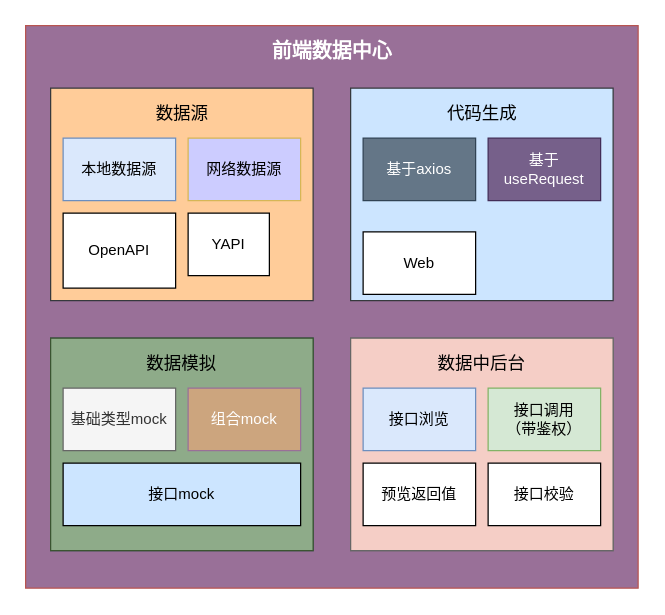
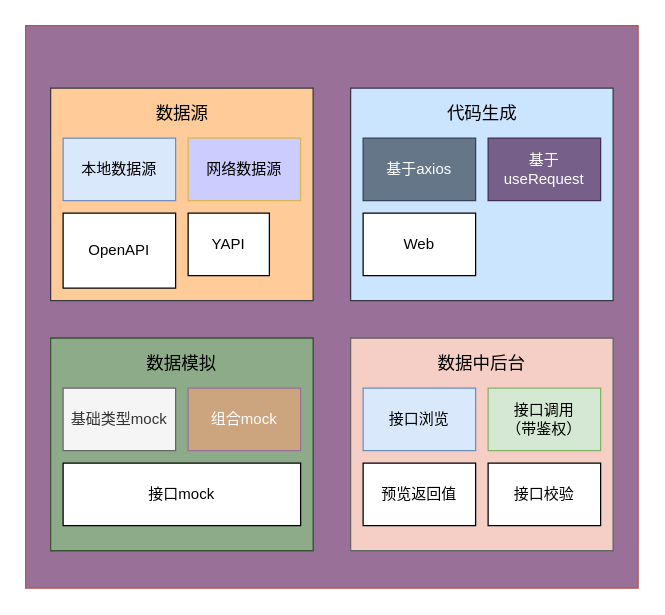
node "前端数据中心": removed
node "Web": moved (419, 263) -> (419, 244)
node "接口mock": fillcolor #cce5ff -> #ffffff
